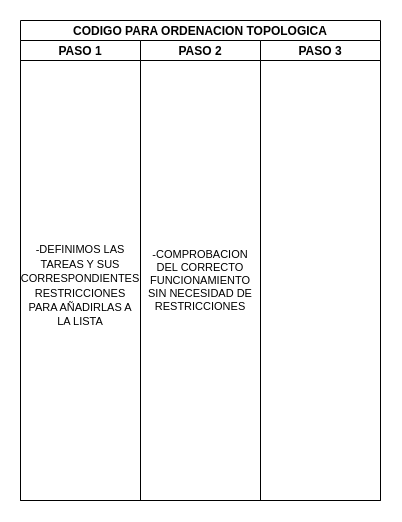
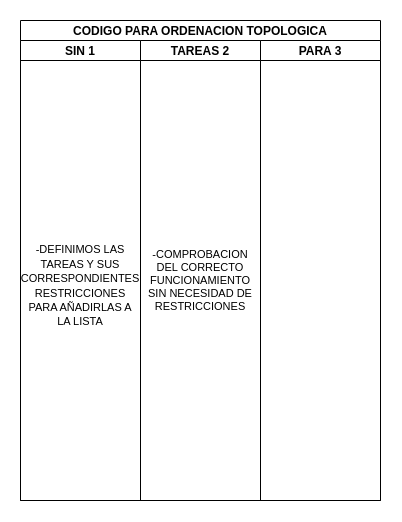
node "PASO 1": label "PASO 1" -> "SIN 1"
node "PASO 2": label "PASO 2" -> "TAREAS 2"
node "PASO 3": label "PASO 3" -> "PARA 3"
